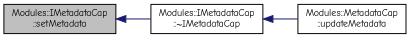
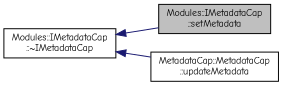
edge "Modules::IMetadataCap ::~IMetadataCap" -> "Modules::IMetadataCap ::setMetadata": reversed
node "Modules::MetadataCap ::updateMetadata": label "Modules::MetadataCap ::updateMetadata" -> "MetadataCap::MetadataCap ::updateMetadata"
